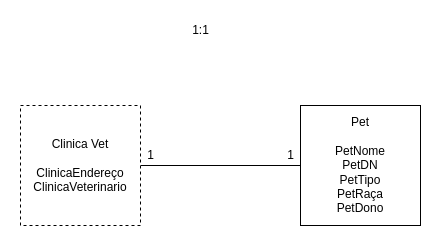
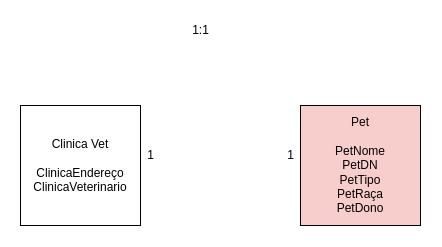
node "Clinica Vet ClinicaEndereço ClinicaVeterinario": style dashed -> solid
edge "Clinica Vet ClinicaEndereço ClinicaVeterinario" -- "Pet PetNome PetDN PetTipo PetRaça PetDono": removed
node "Pet PetNome PetDN PetTipo PetRaça PetDono": fillcolor #ffffff -> #f8cecc
